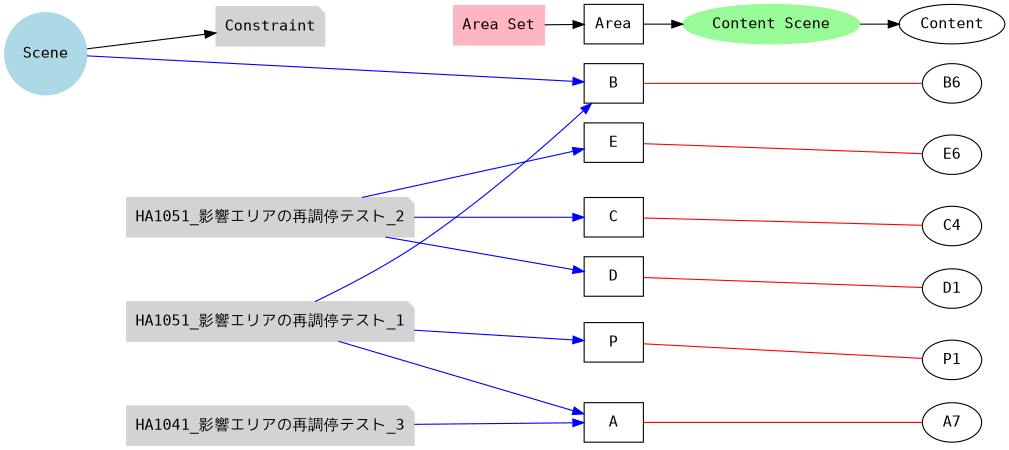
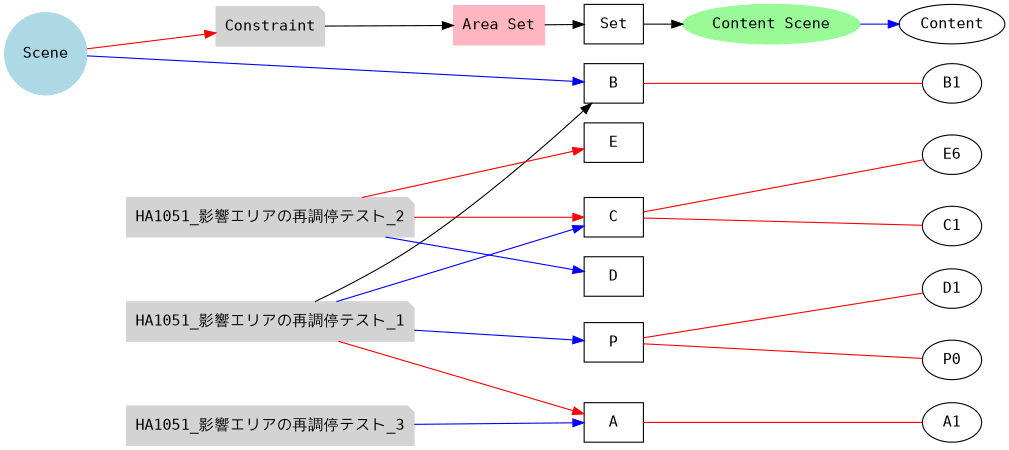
node "Area": label "Area" -> "Set"
edge "Content Scene" -> "Content": color black -> blue
edge "Constraint" -> "Area Set": added
edge "Scene" -> "Constraint": color black -> red
node "B6": label "B6" -> "B1"
edge "E" -- "E6": now "C" -- "E6"
edge "HA1051_影響エリアの再調停テスト_2" -> "E": color blue -> red
edge "HA1051_影響エリアの再調停テスト_2" -> "C": color blue -> red
node "C4": label "C4" -> "C1"
edge "HA1051_影響エリアの再調停テスト_1" -> "B": color blue -> black
edge "HA1051_影響エリアの再調停テスト_1" -> "C": added
edge "D" -- "D1": now "P" -- "D1"
node "P1": label "P1" -> "P0"
edge "HA1051_影響エリアの再調停テスト_1" -> "A": color blue -> red
node "A7": label "A7" -> "A1"
node "HA1041_影響エリアの再調停テスト_3": label "HA1041_影響エリアの再調停テスト_3" -> "HA1051_影響エリアの再調停テスト_3"
